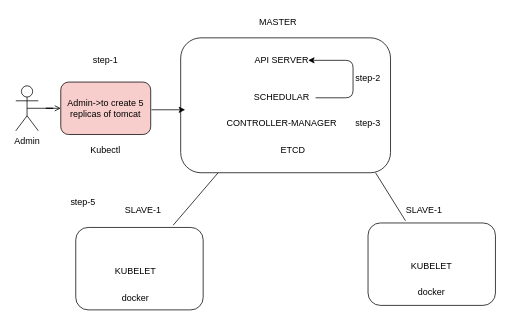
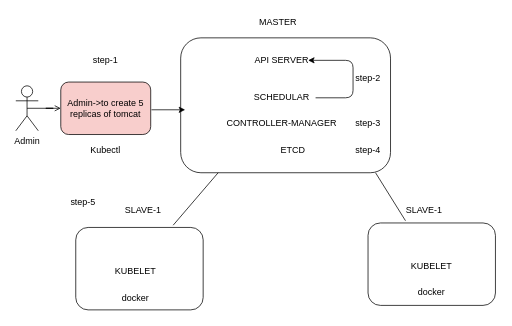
node "step-4": added
